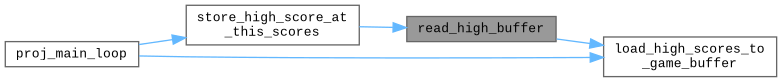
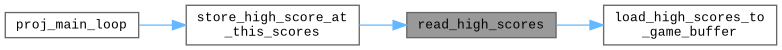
node "read_high_buffer": label "read_high_buffer" -> "read_high_scores"
edge "proj_main_loop" -> "load_high_scores_to _game_buffer": removed
